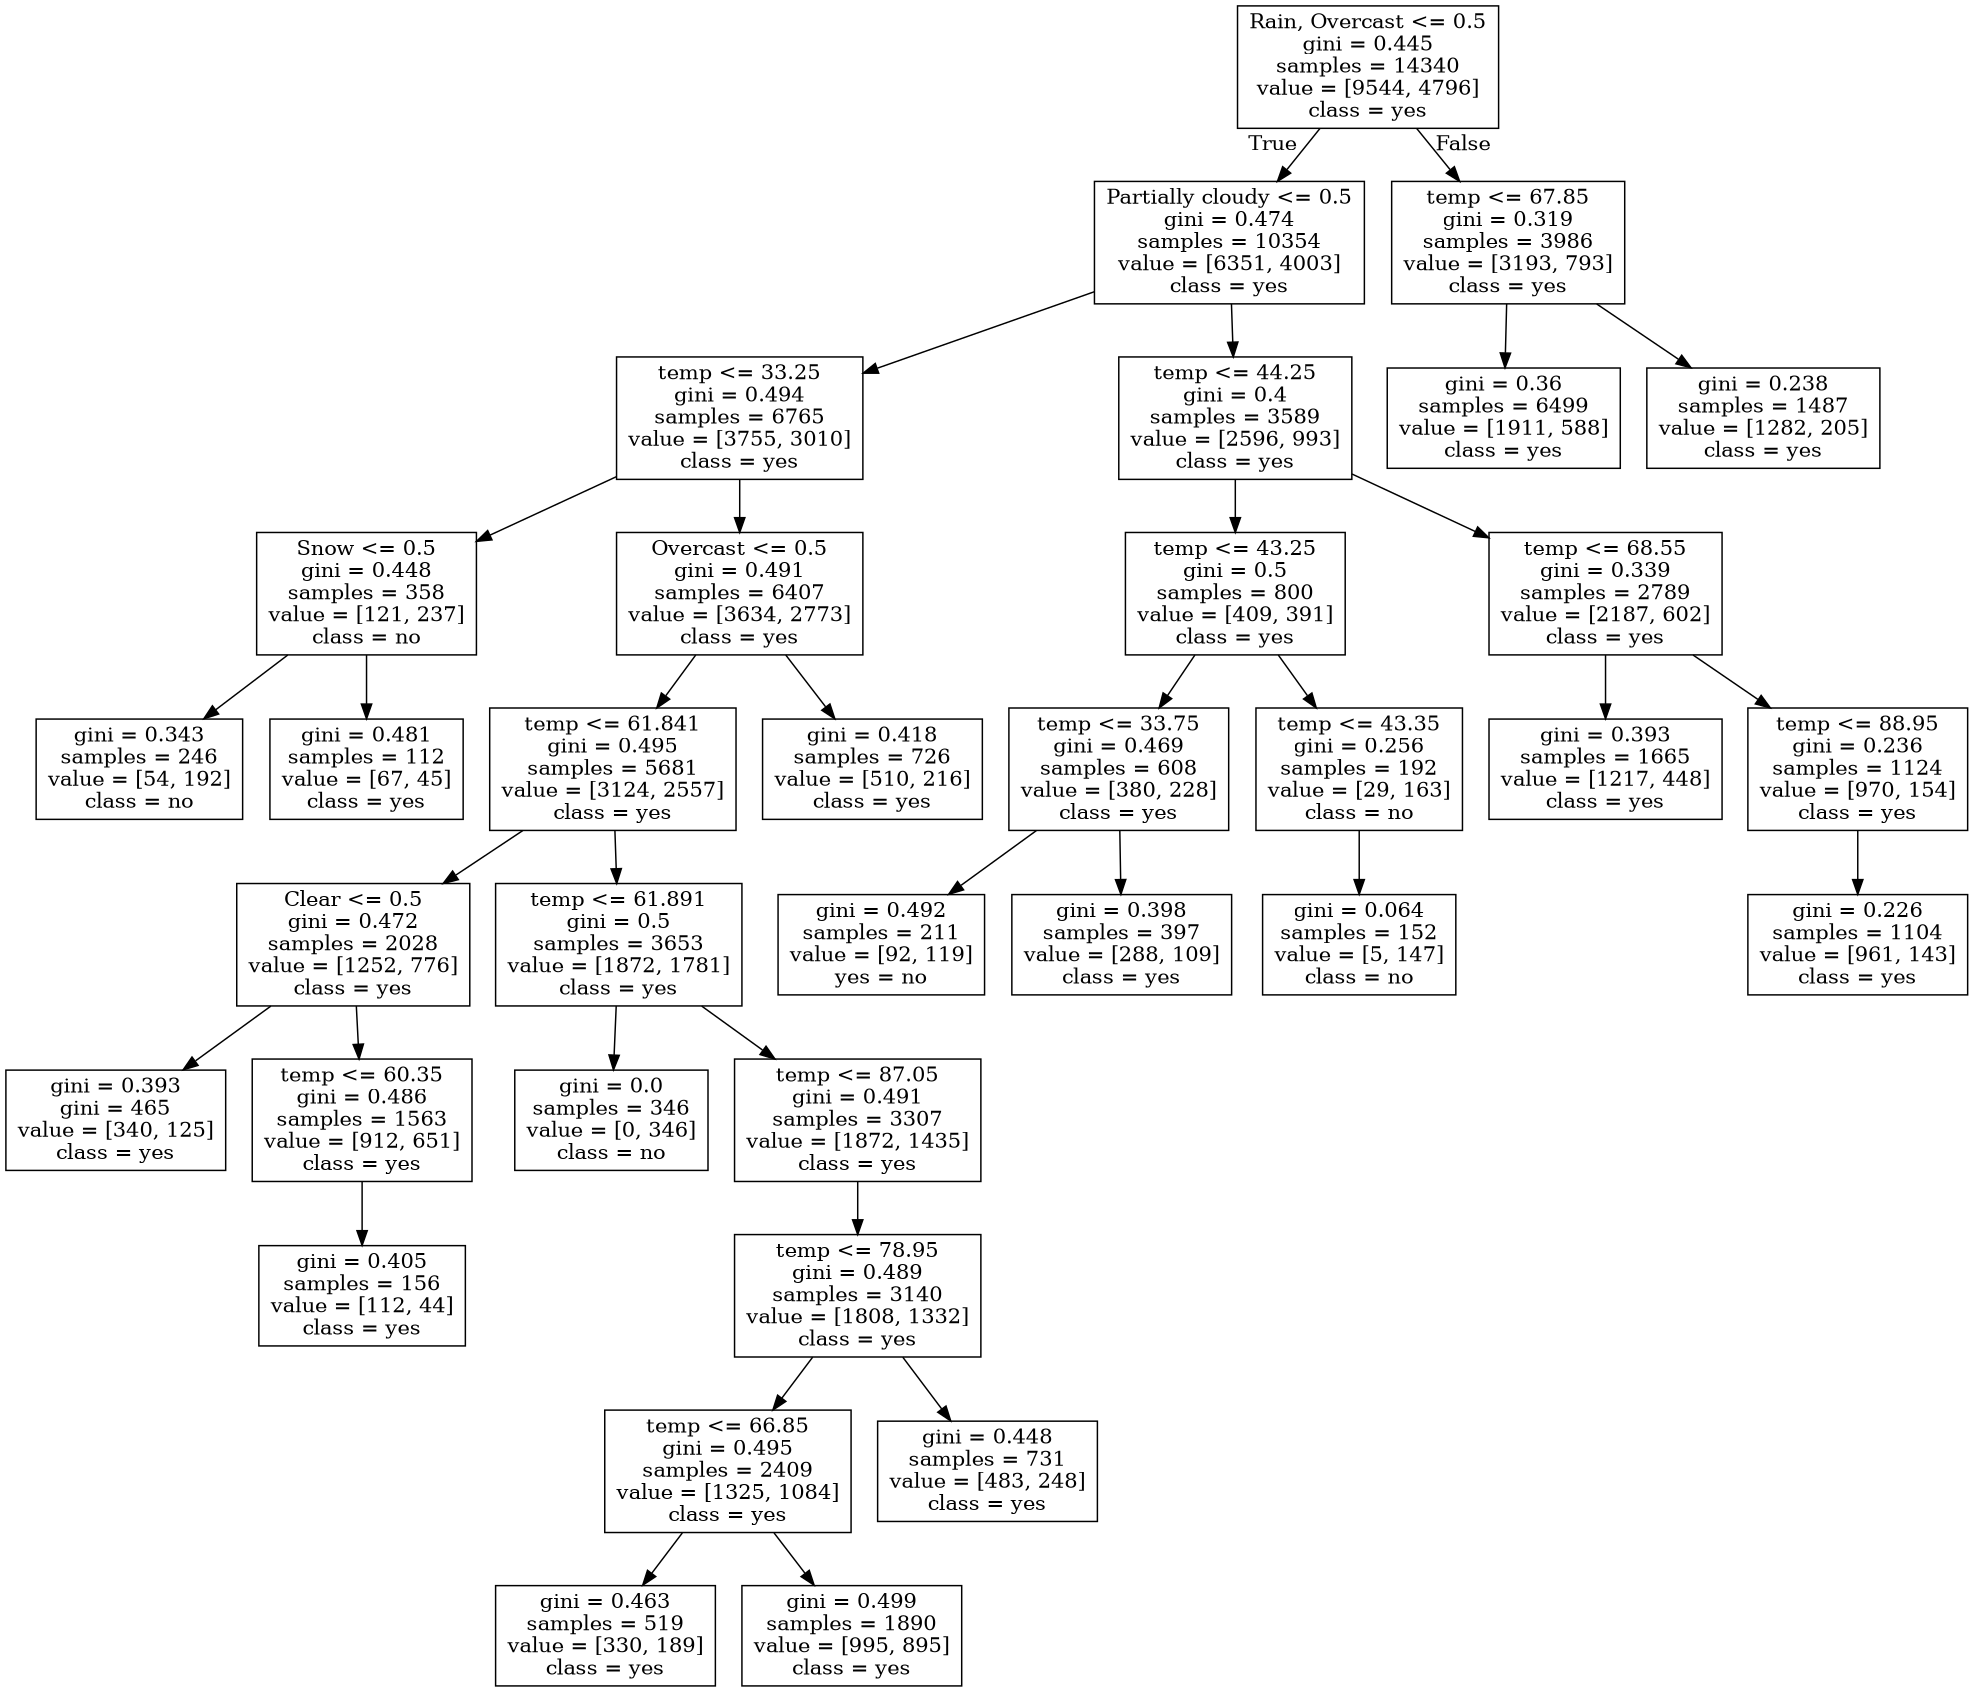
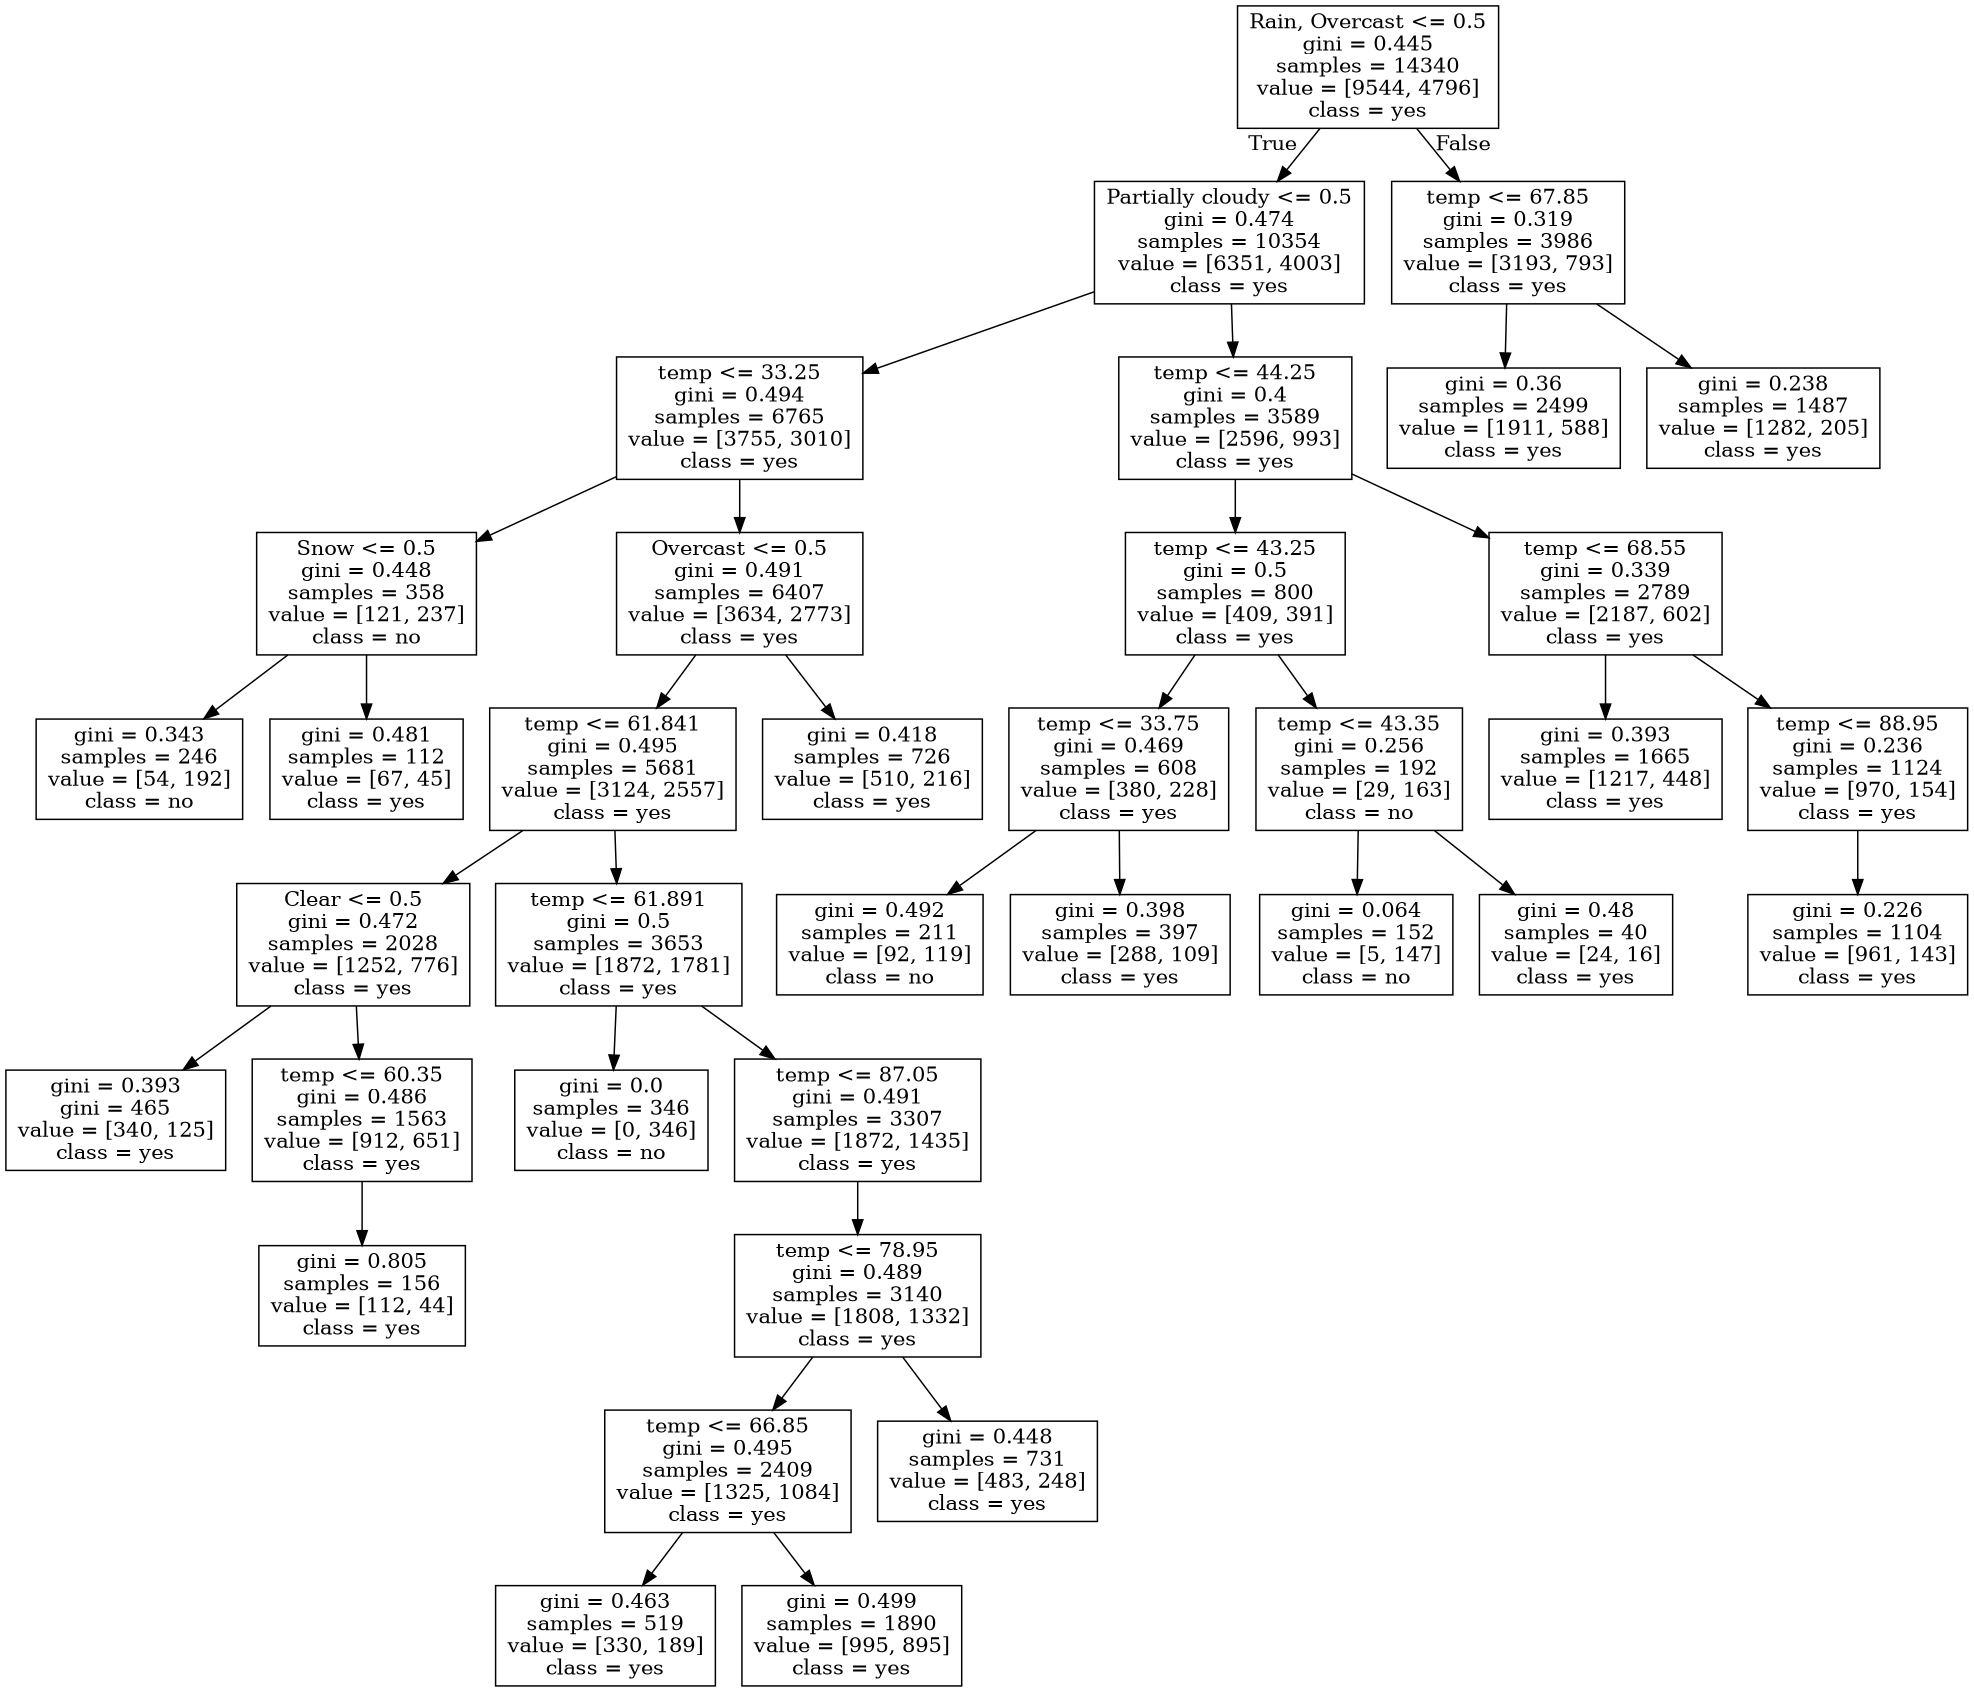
node "gini = 0.36 samples = 6499 value = [1911, 588] class = yes": label "gini = 0.36 samples = 6499 value = [1911, 588] class = yes" -> "gini = 0.36 samples = 2499 value = [1911, 588] class = yes"
node "gini = 0.492 samples = 211 value = [92, 119] yes = no": label "gini = 0.492 samples = 211 value = [92, 119] yes = no" -> "gini = 0.492 samples = 211 value = [92, 119] class = no"
node "gini = 0.48 samples = 40 value = [24, 16] class = yes": added
node "gini = 0.405 samples = 156 value = [112, 44] class = yes": label "gini = 0.405 samples = 156 value = [112, 44] class = yes" -> "gini = 0.805 samples = 156 value = [112, 44] class = yes"
